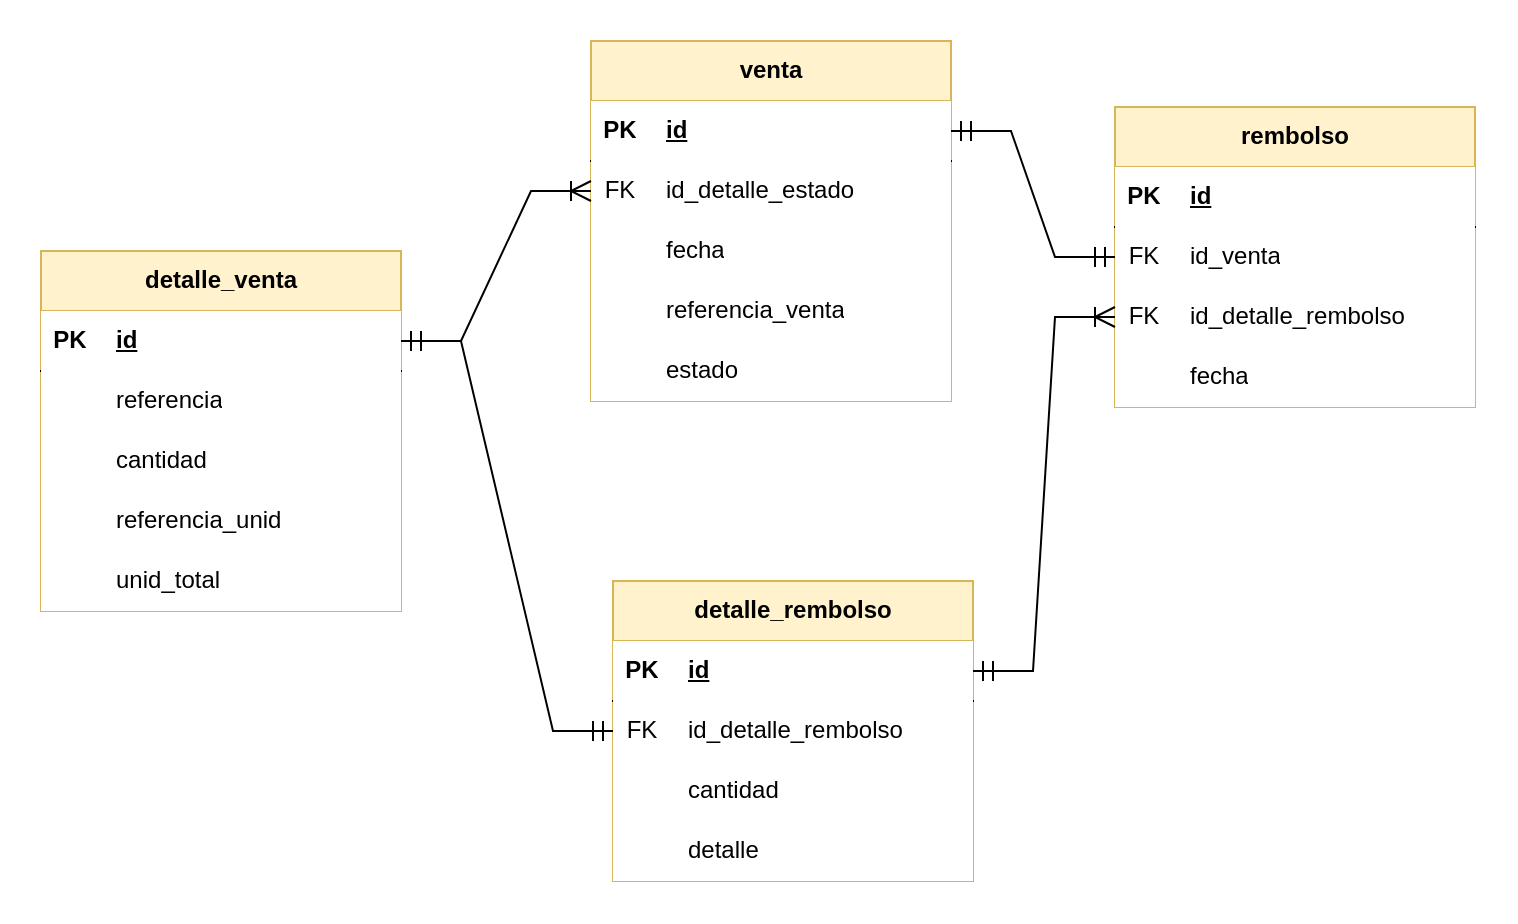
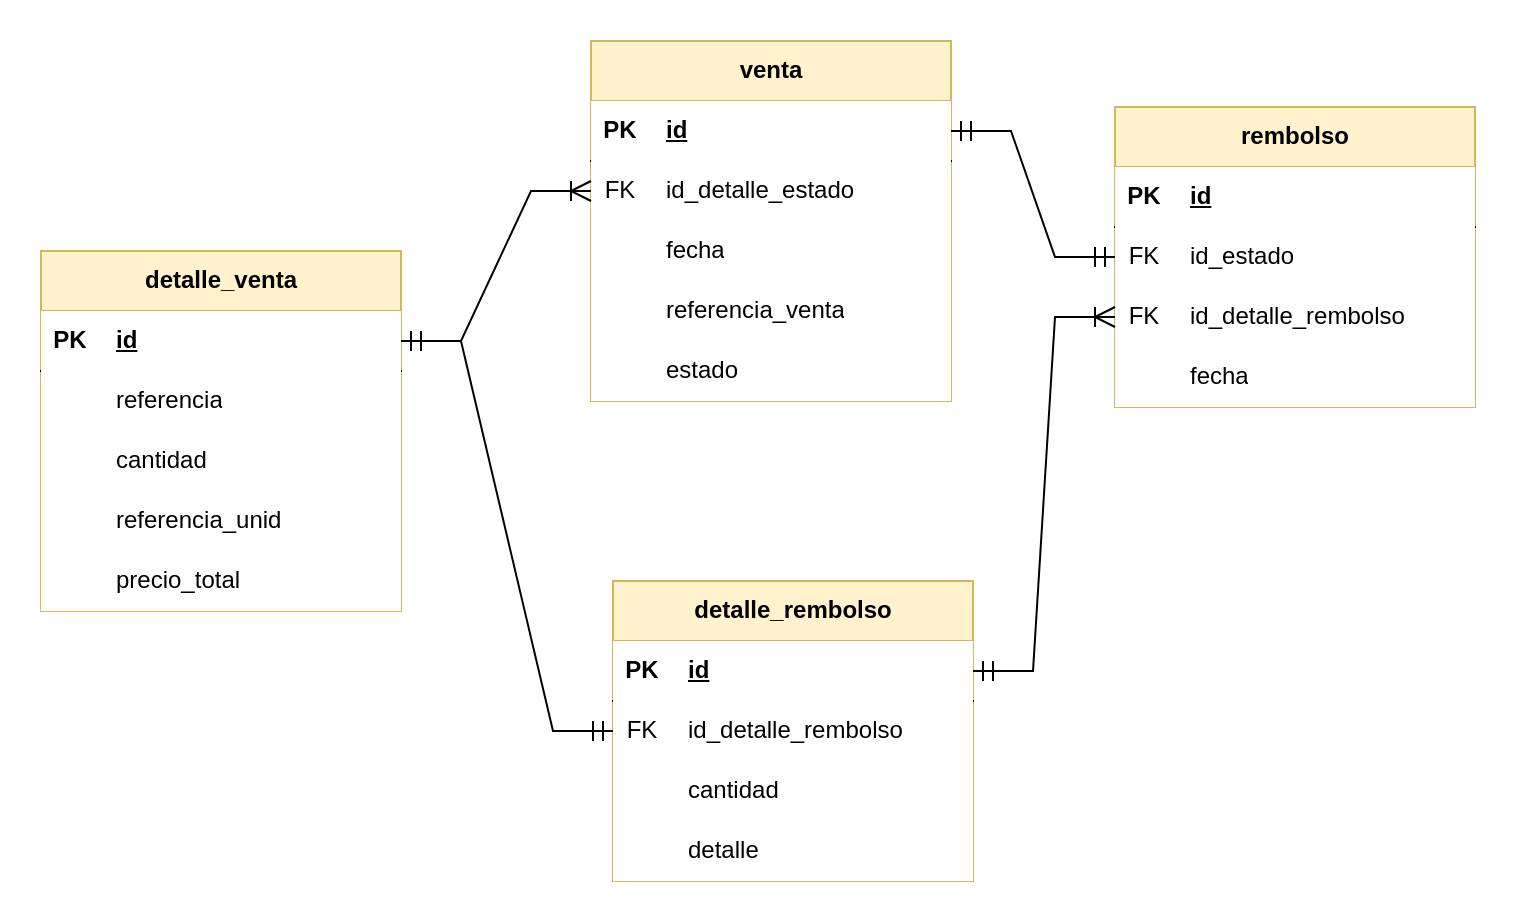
node "id_venta": label "id_venta" -> "id_estado"
node "unid_total": label "unid_total" -> "precio_total"
